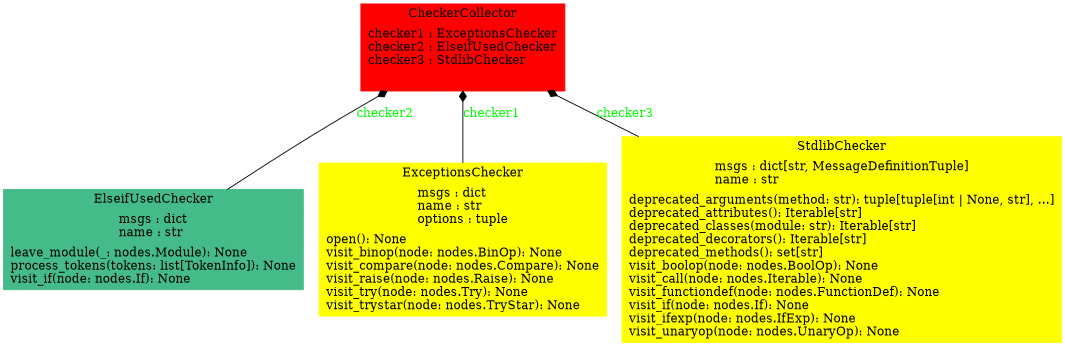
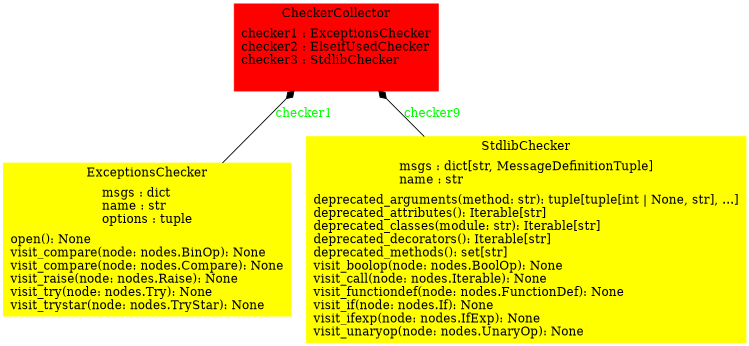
edge "StdlibChecker" -> "CheckerCollector": label "checker3" -> "checker9"
node "ElseifUsedChecker": removed
node "ExceptionsChecker": text "visit_binop(node: nodes.BinOp): None" -> "visit_compare(node: nodes.BinOp): None"
